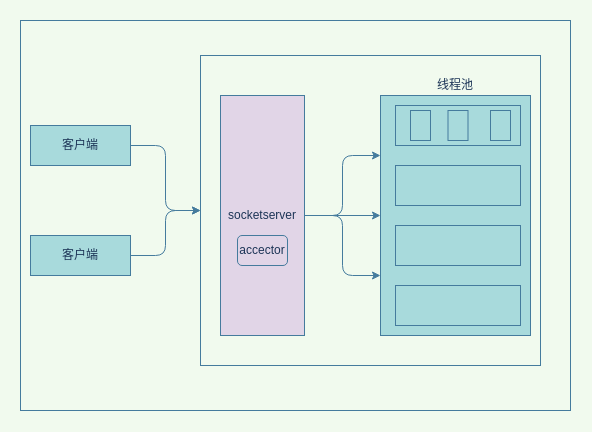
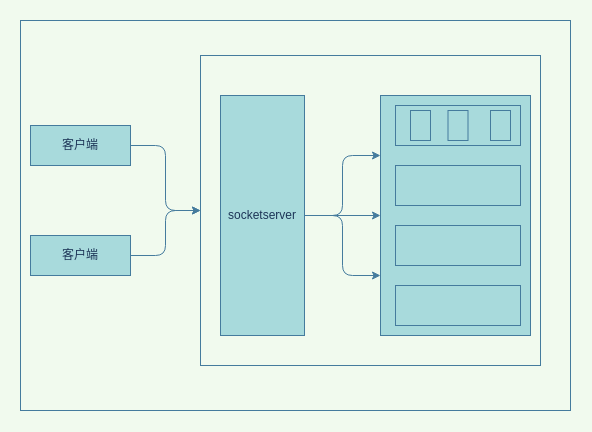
node "线程池": removed
node "socketserver": fillcolor #e1d5e7 -> #a8dadc
node "accector": removed
